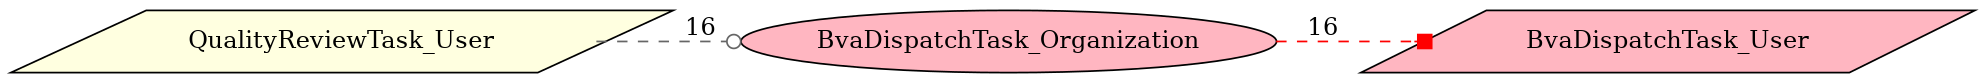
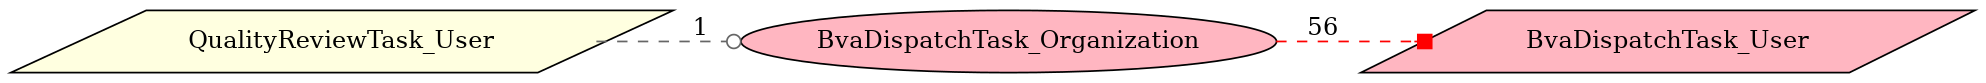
edge "QualityReviewTask_User" -> "BvaDispatchTask_Organization": label "16" -> "1"
edge "BvaDispatchTask_Organization" -> "BvaDispatchTask_User": label "16" -> "56"
